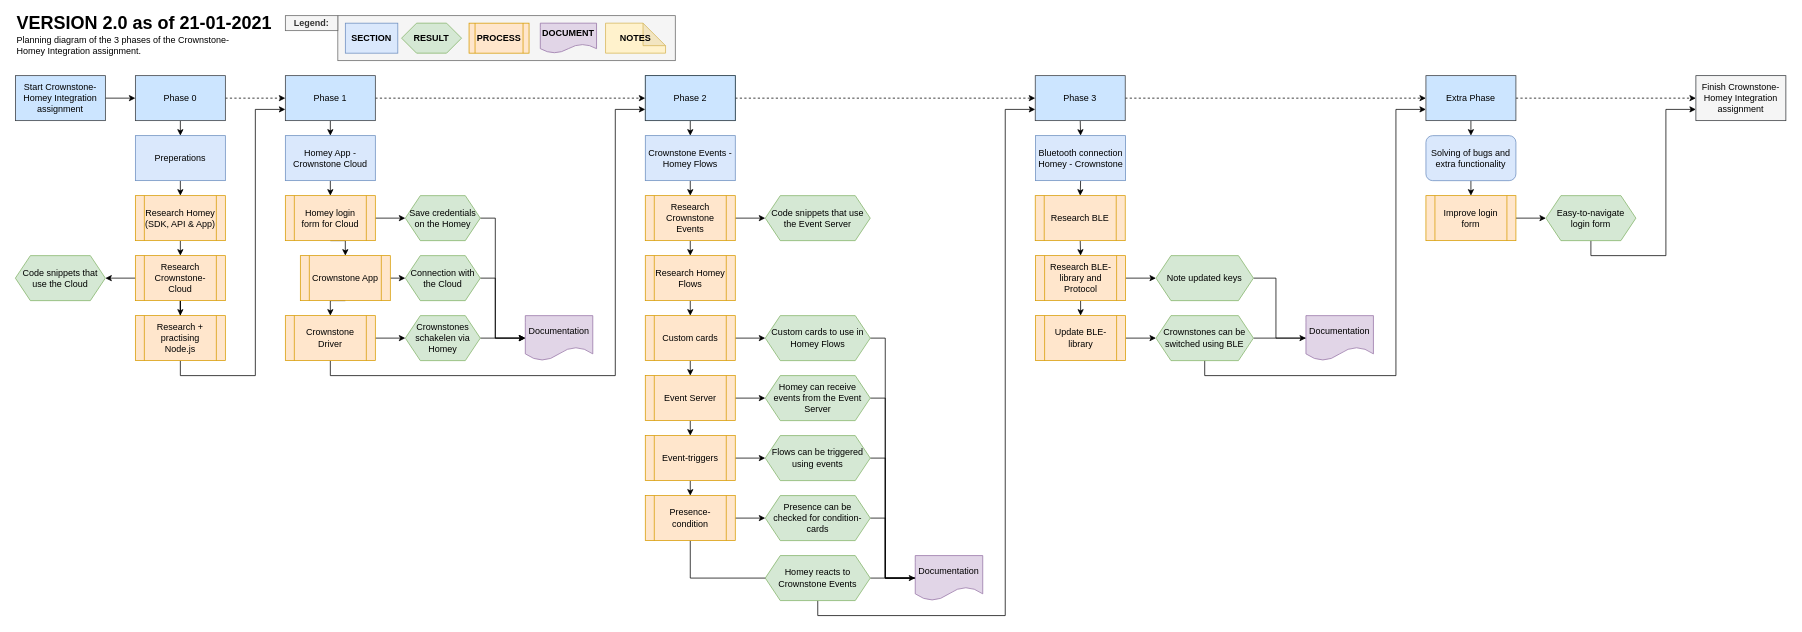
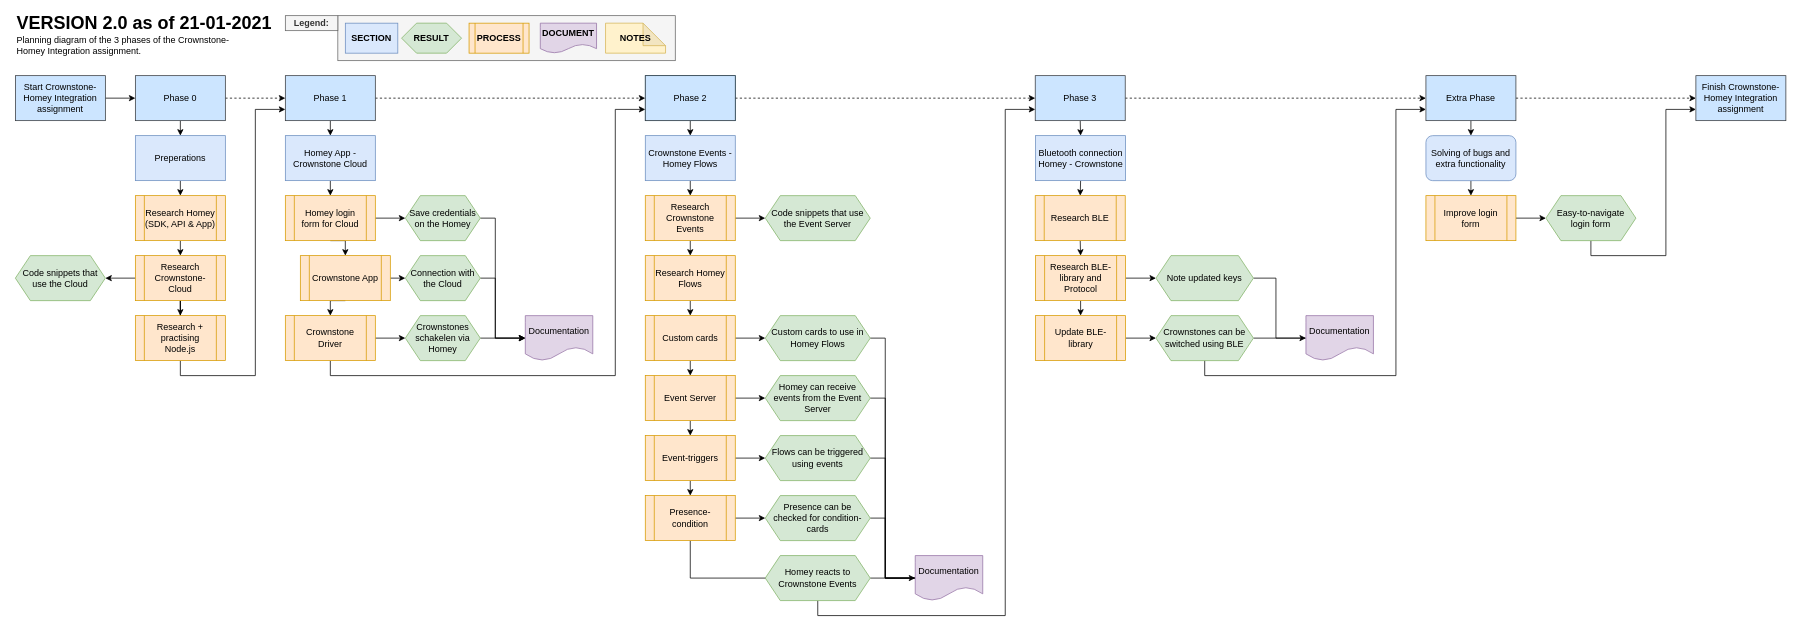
node "Finish Crownstone-Homey Integration assignment": fillcolor #f5f5f5 -> #cce5ff
